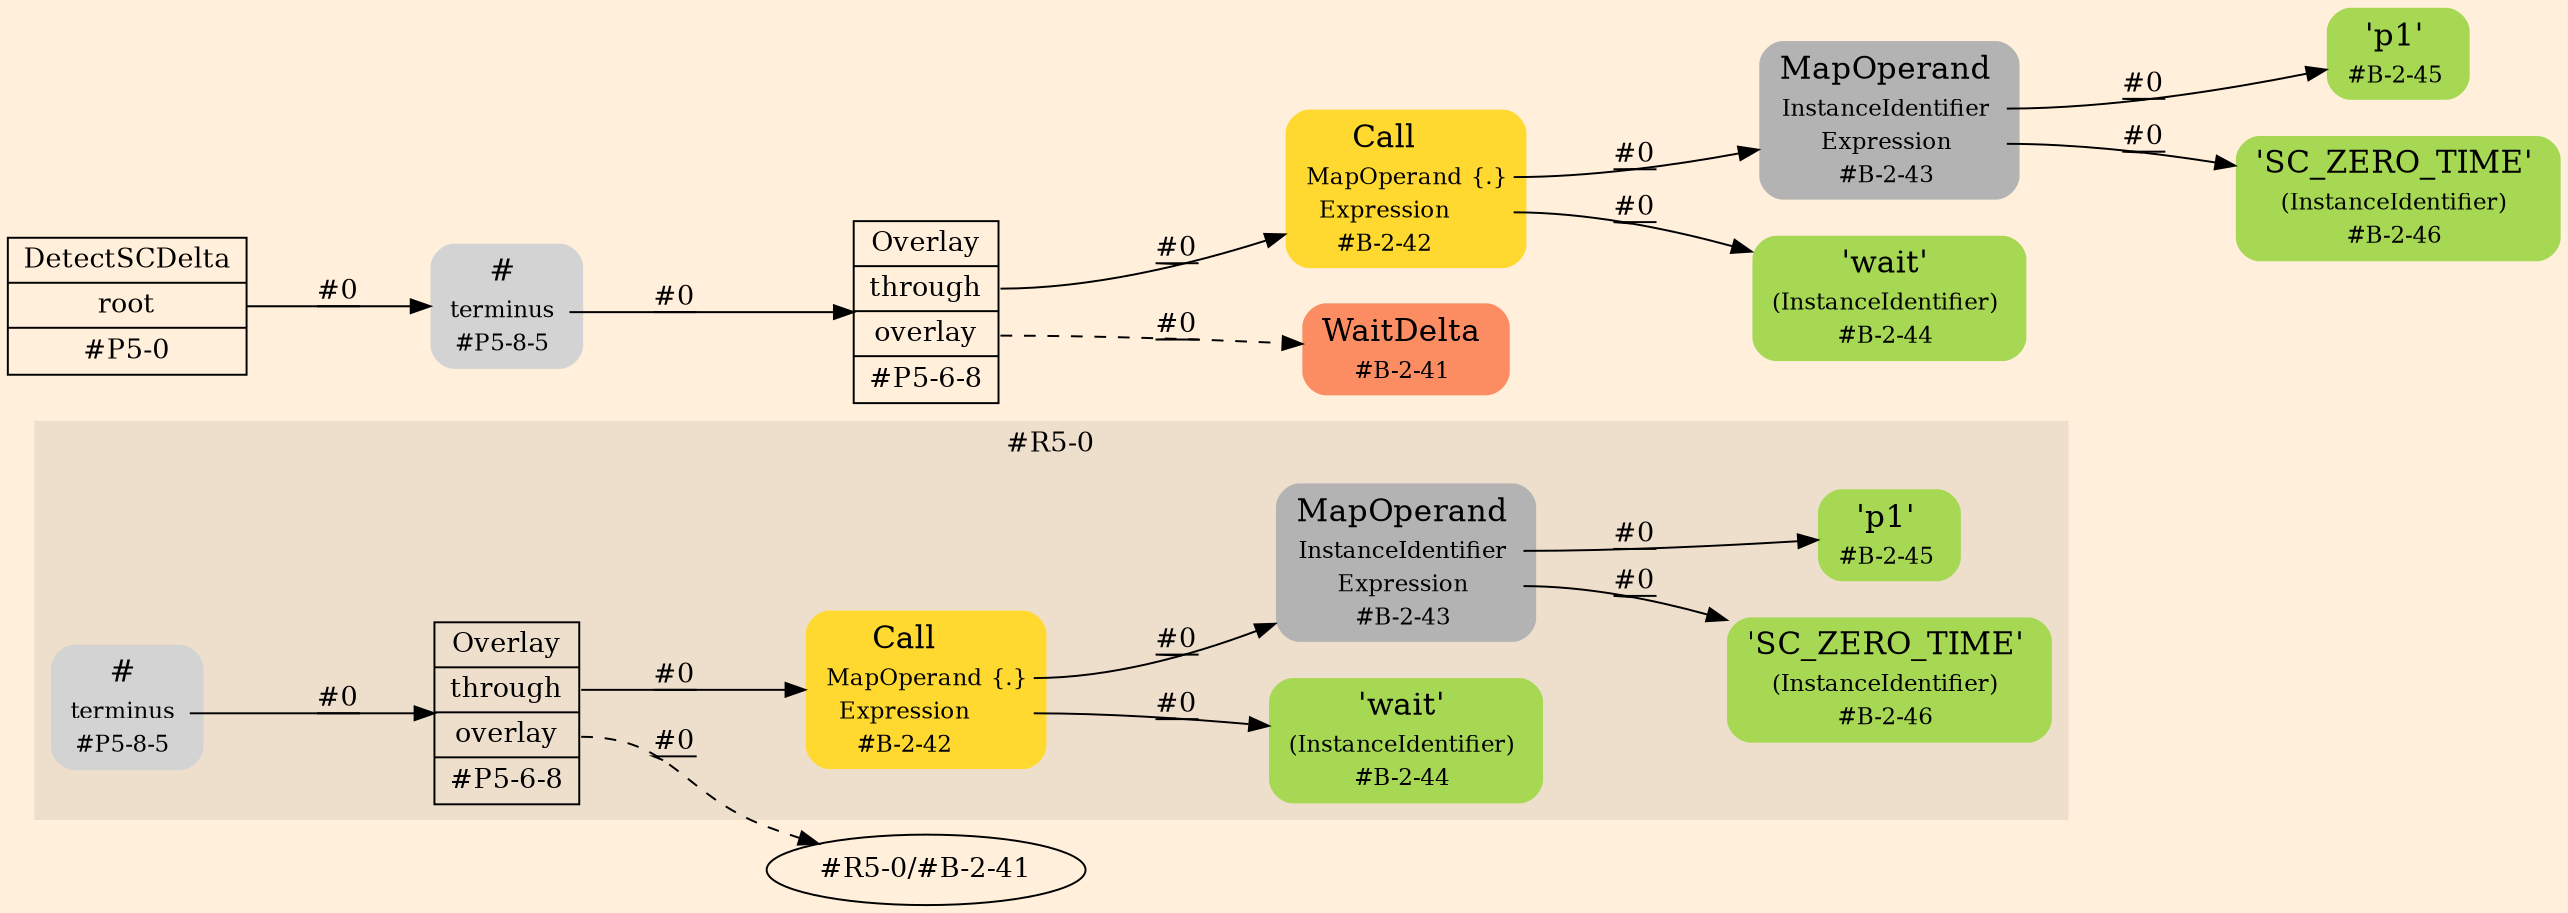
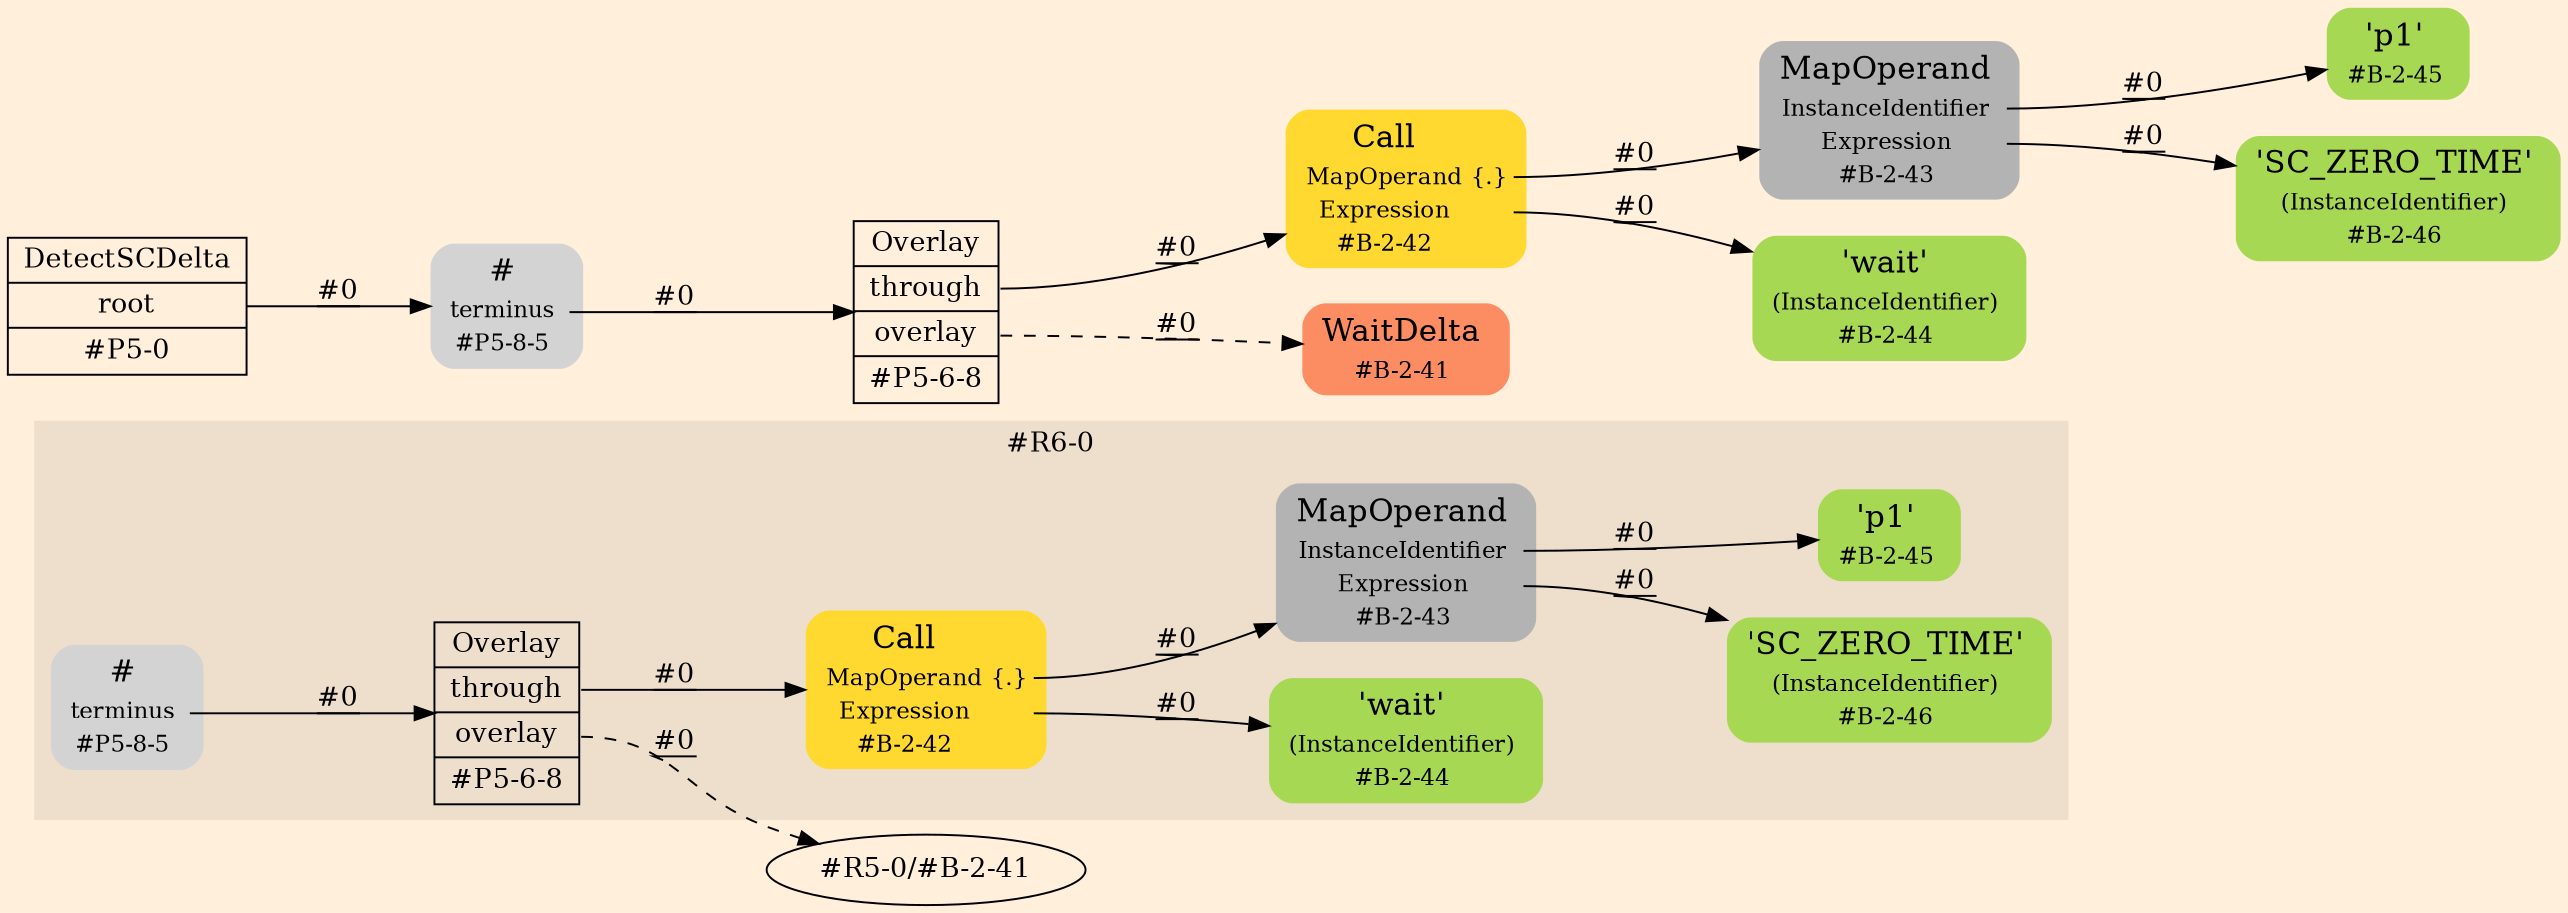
cluster "#R5-0": label "#R5-0" -> "#R6-0"
